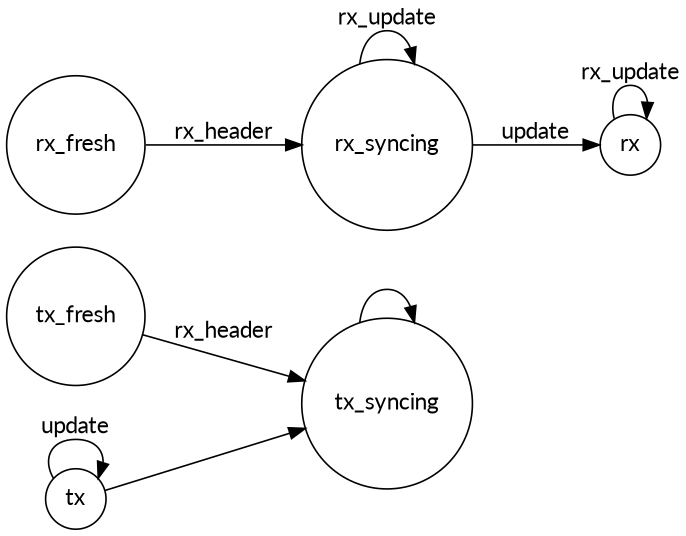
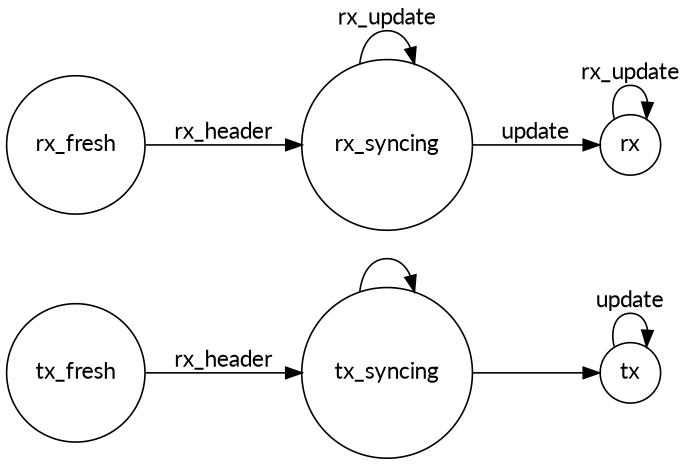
edge "tx" -> "tx_syncing": reversed
